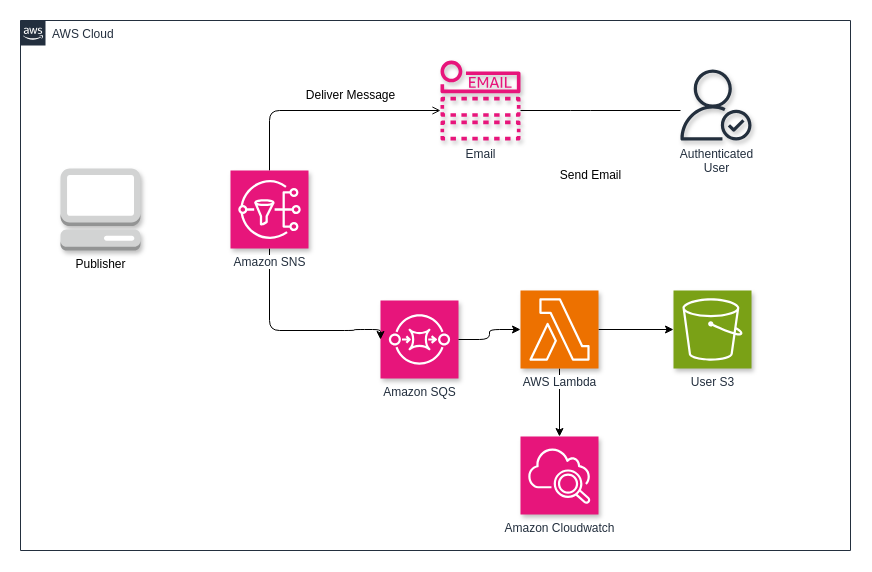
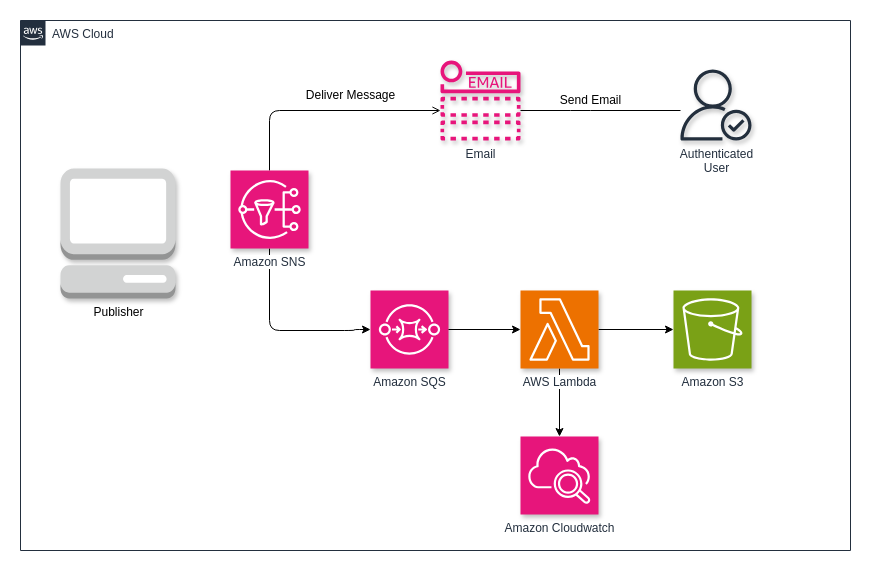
node "Send Email": moved (591, 176) -> (591, 101)
node "Publisher": size 80x82 -> 115x130
node "Amazon SQS": moved (420, 340) -> (410, 330)
node "User S3": label "User S3" -> "Amazon S3"
